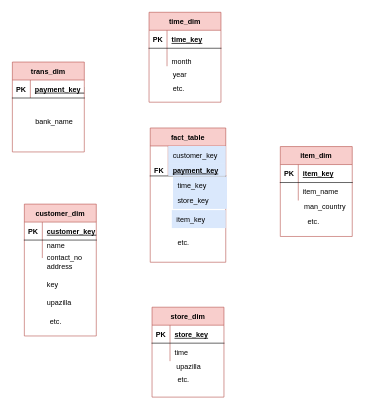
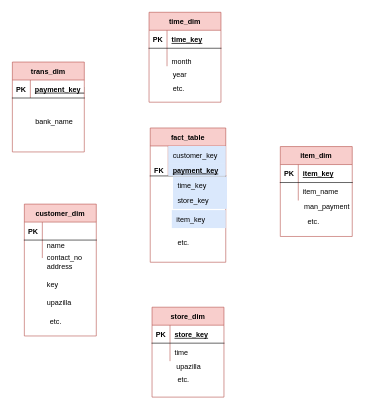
node "man_country": label "man_country" -> "man_payment"
node "customer_key NOT NULL": removed
